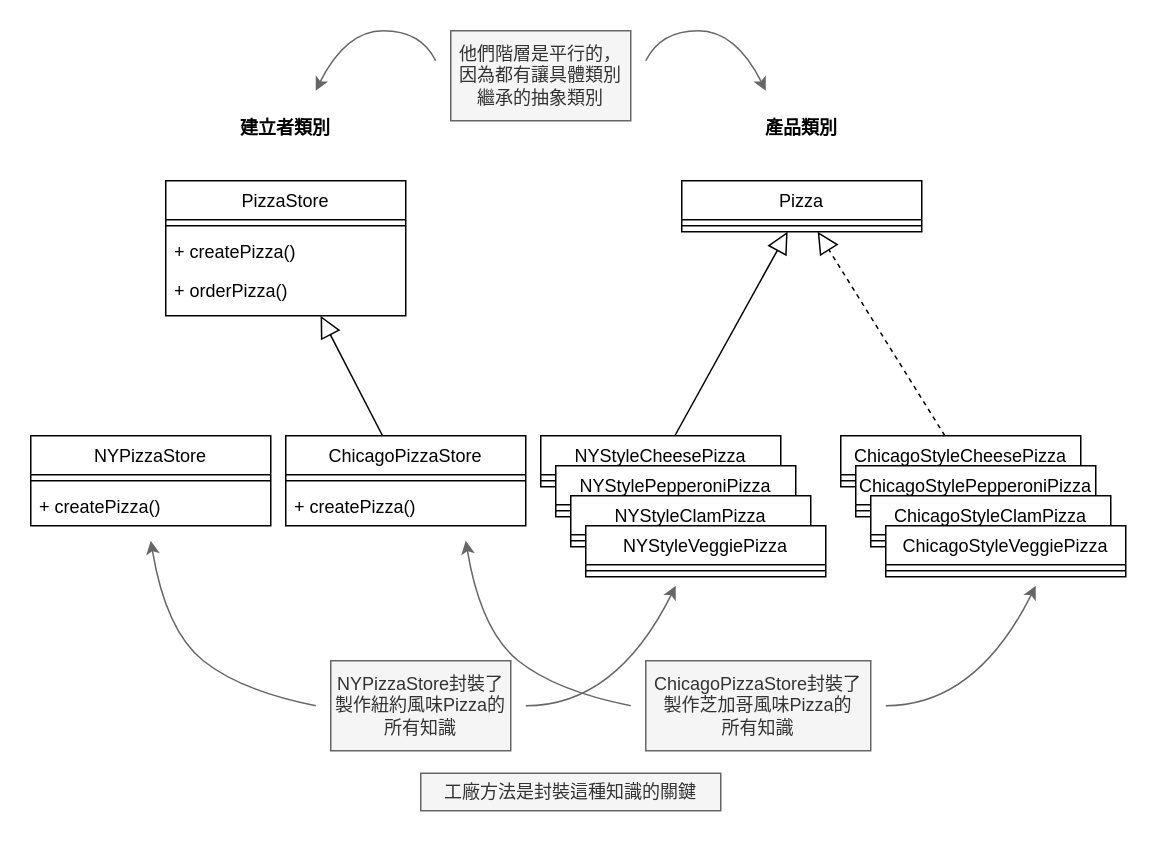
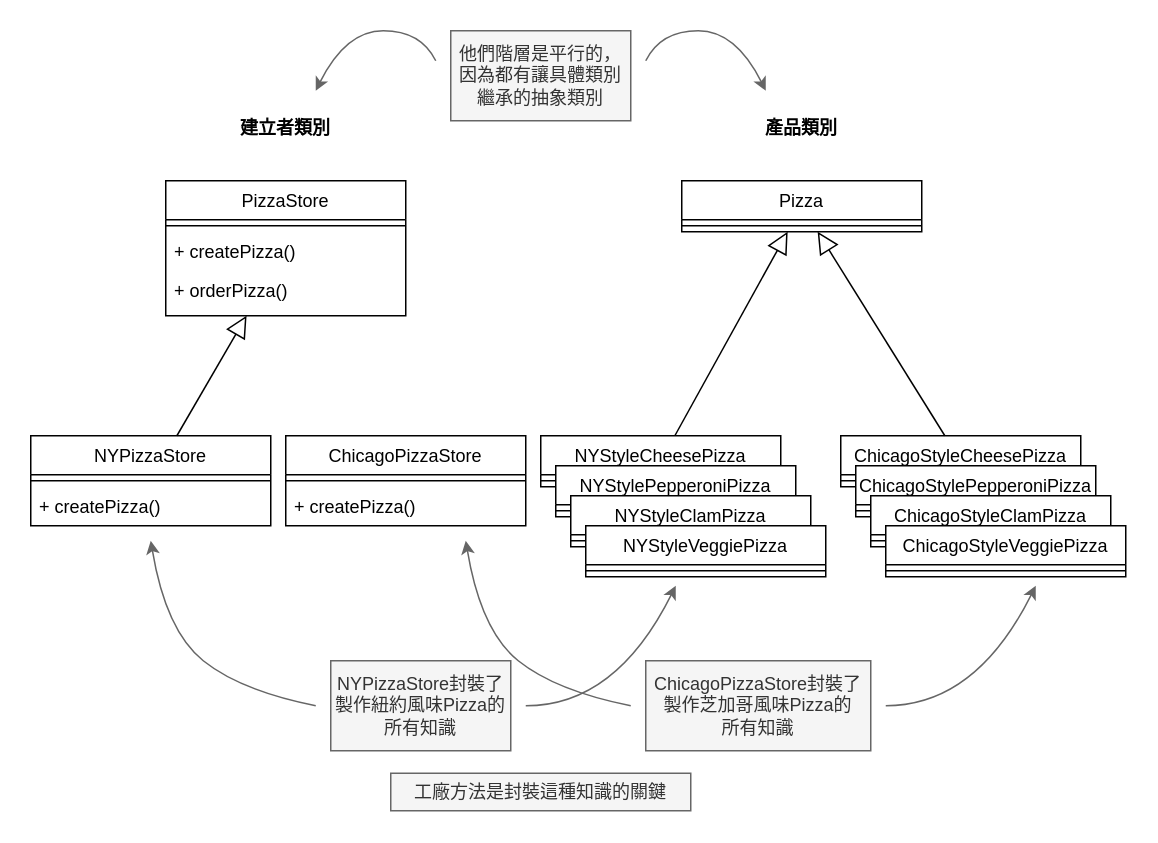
edge "ChicagoStyleCheesePizza" -> "Pizza": style dashed -> solid
edge "NYPizzaStore" -> "PizzaStore": added
edge "ChicagoPizzaStore" -> "PizzaStore": removed
node "工廠方法是封裝這種知識的關鍵": moved (571, 792) -> (541, 792)
